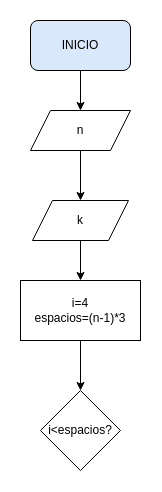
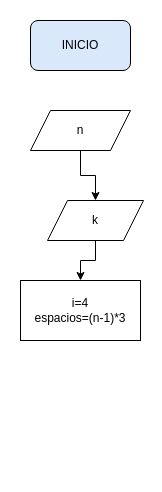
edge "INICIO" -> "n": removed
node "k": moved (81, 221) -> (96, 221)
edge "i=4 espacios=(n-1)*3" -> "i<espacios?": removed
node "i<espacios?": removed
